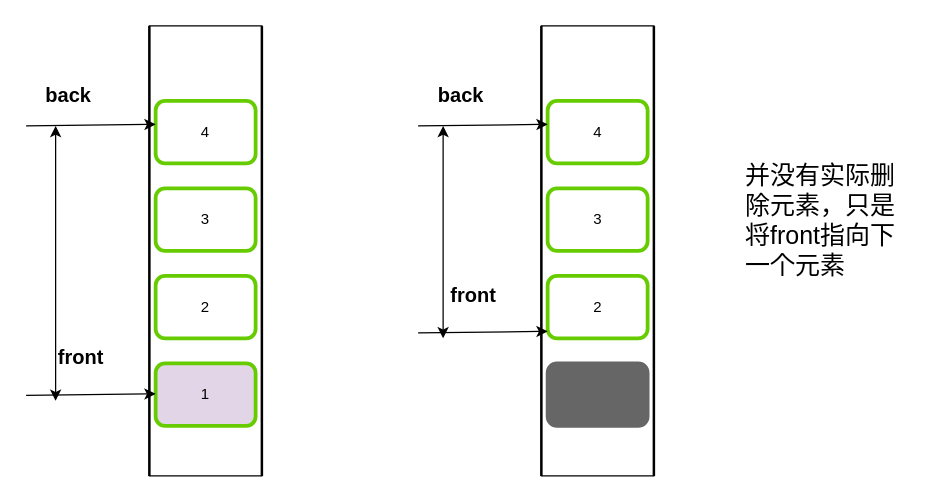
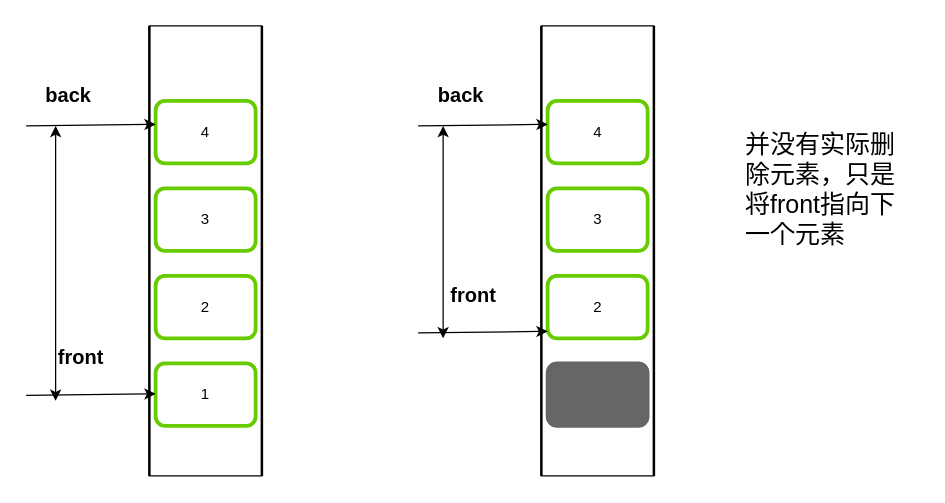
node "并没有实际删除元素，只是将front指向下一个元素": moved (831, 219) -> (831, 188)
node "1": fillcolor #e1d5e7 -> #ffffff
